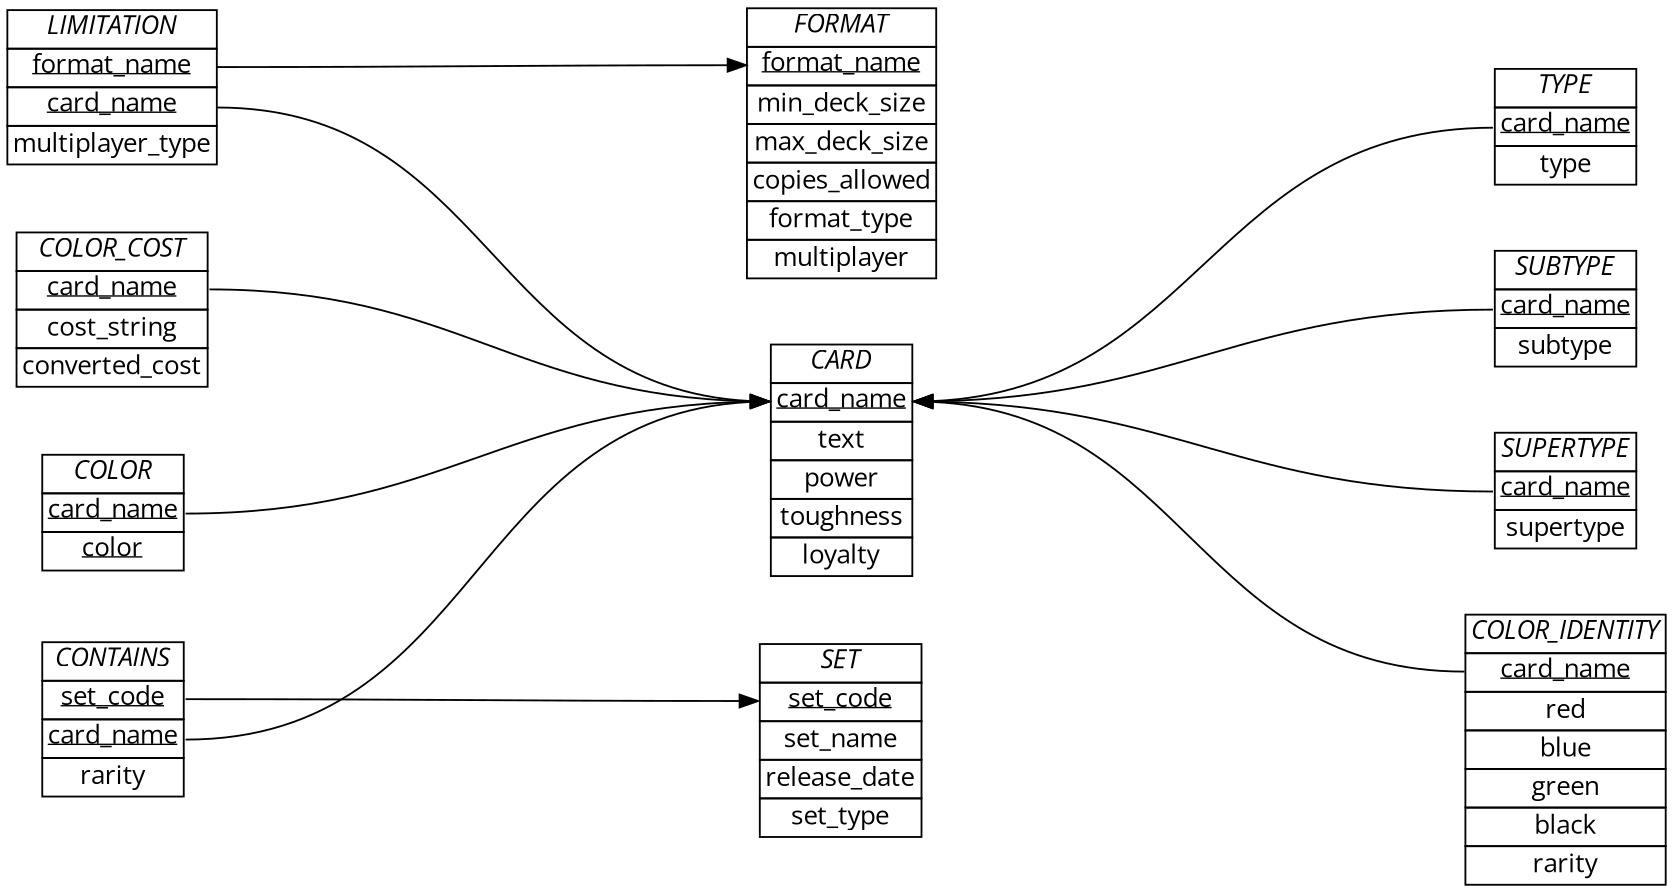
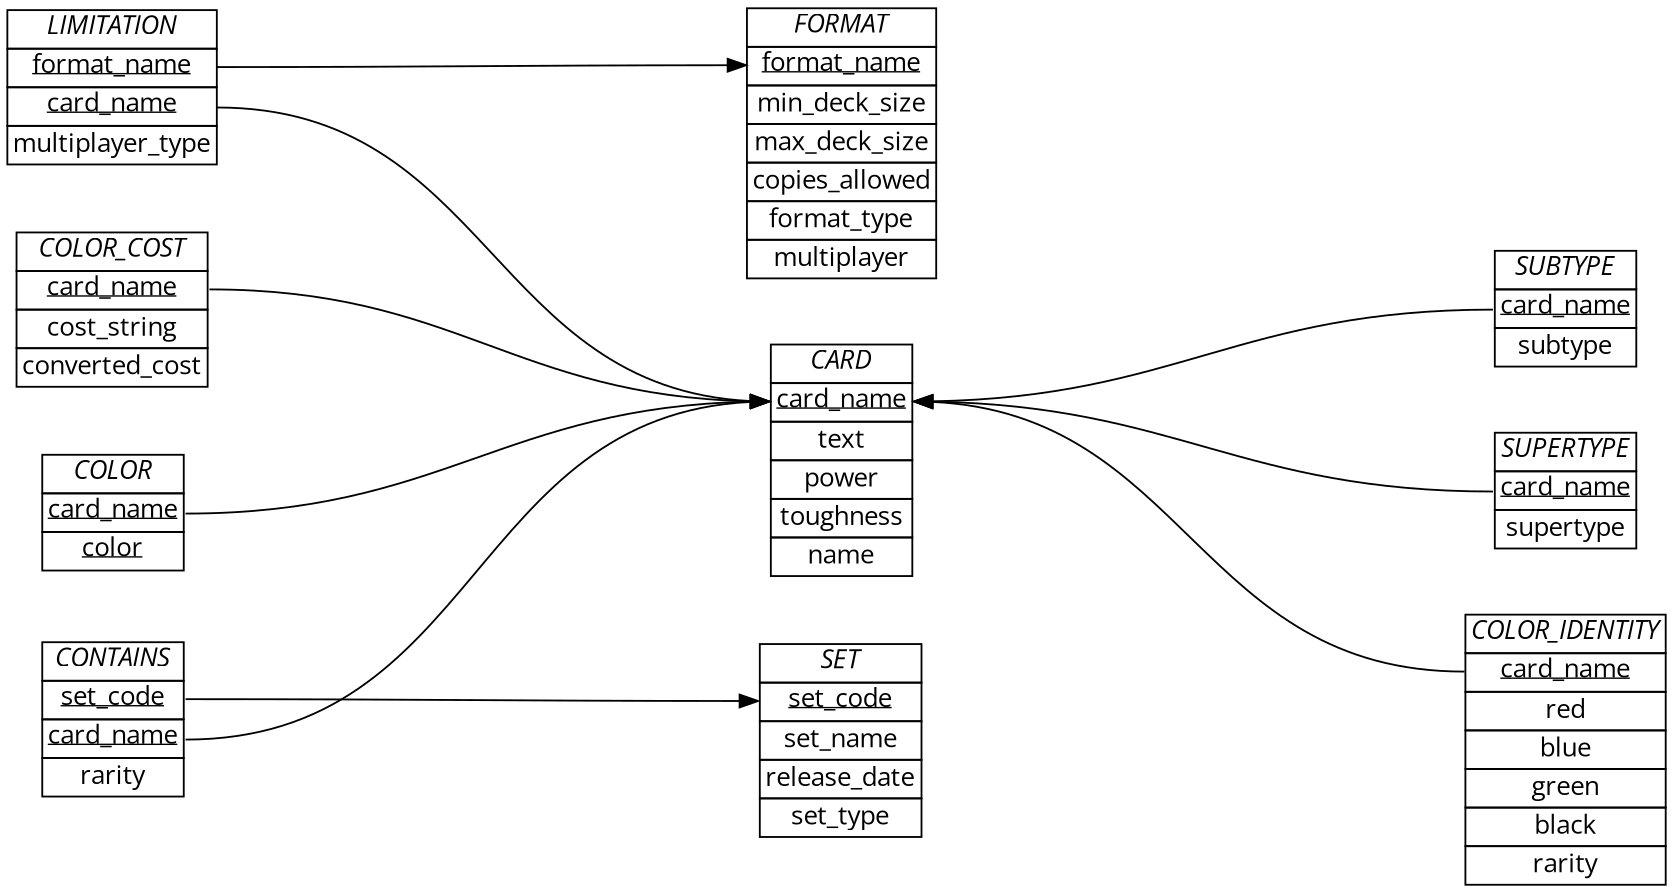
node "TYPE": removed
node "CARD": text "loyalty" -> "name"
